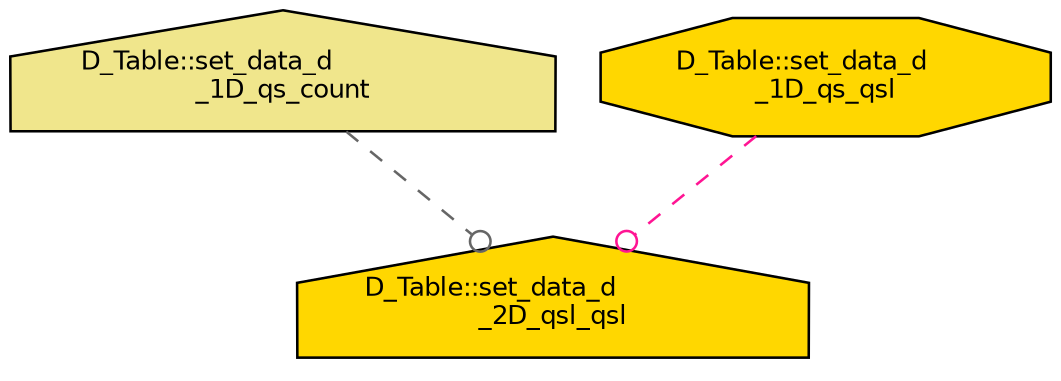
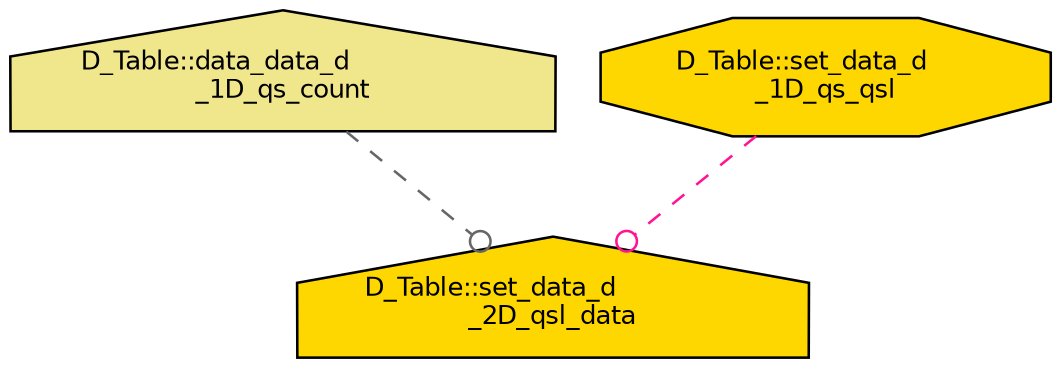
node "D_Table::set_data_d _1D_qs_count": label "D_Table::set_data_d _1D_qs_count" -> "D_Table::data_data_d _1D_qs_count"
node "D_Table::set_data_d _2D_qsl_qsl": label "D_Table::set_data_d _2D_qsl_qsl" -> "D_Table::set_data_d _2D_qsl_data"
